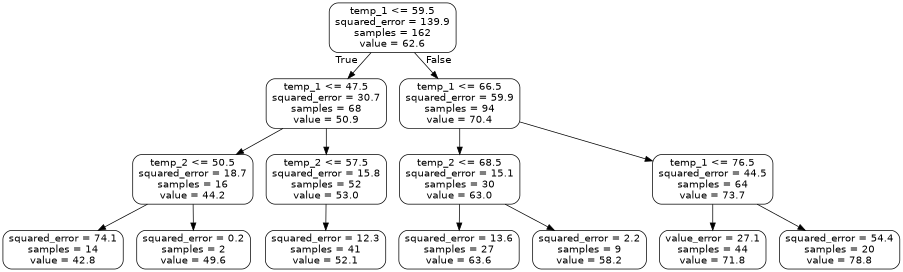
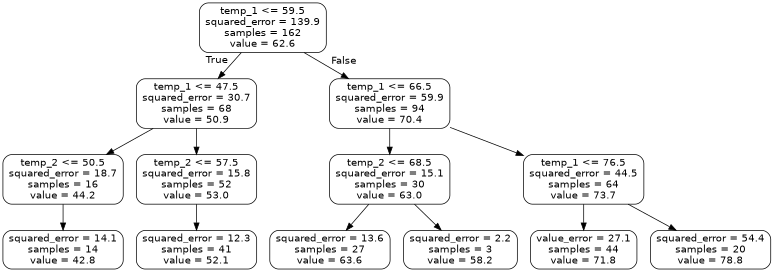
node "squared_error = 74.1 samples = 14 value = 42.8": label "squared_error = 74.1 samples = 14 value = 42.8" -> "squared_error = 14.1 samples = 14 value = 42.8"
node "squared_error = 0.2 samples = 2 value = 49.6": removed
node "squared_error = 2.2 samples = 9 value = 58.2": label "squared_error = 2.2 samples = 9 value = 58.2" -> "squared_error = 2.2 samples = 3 value = 58.2"
